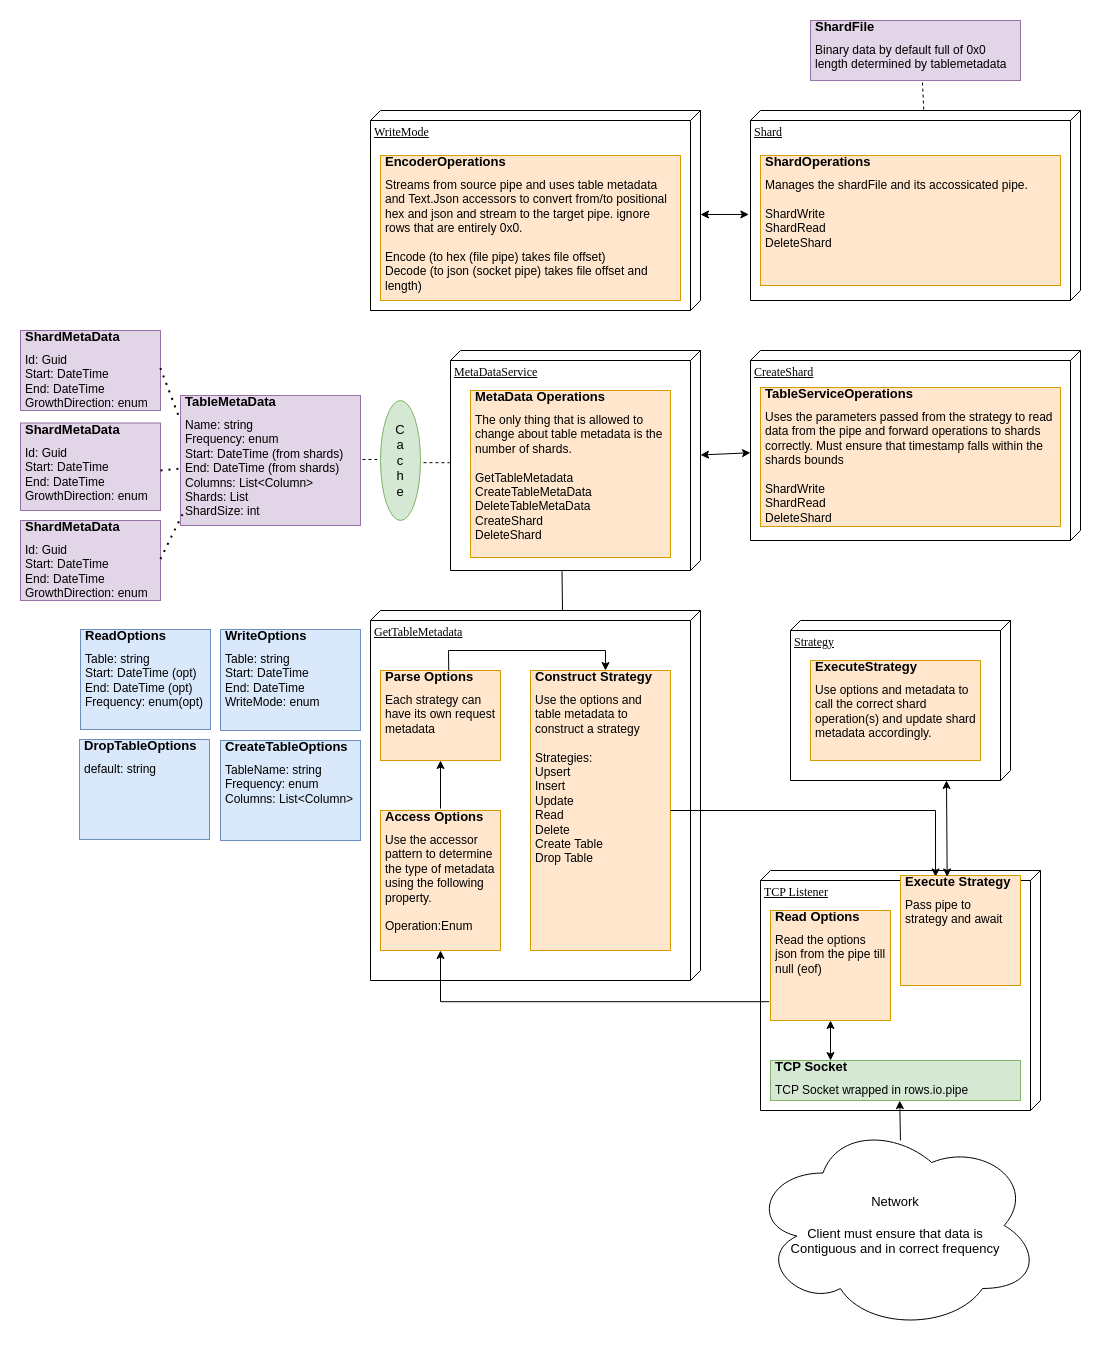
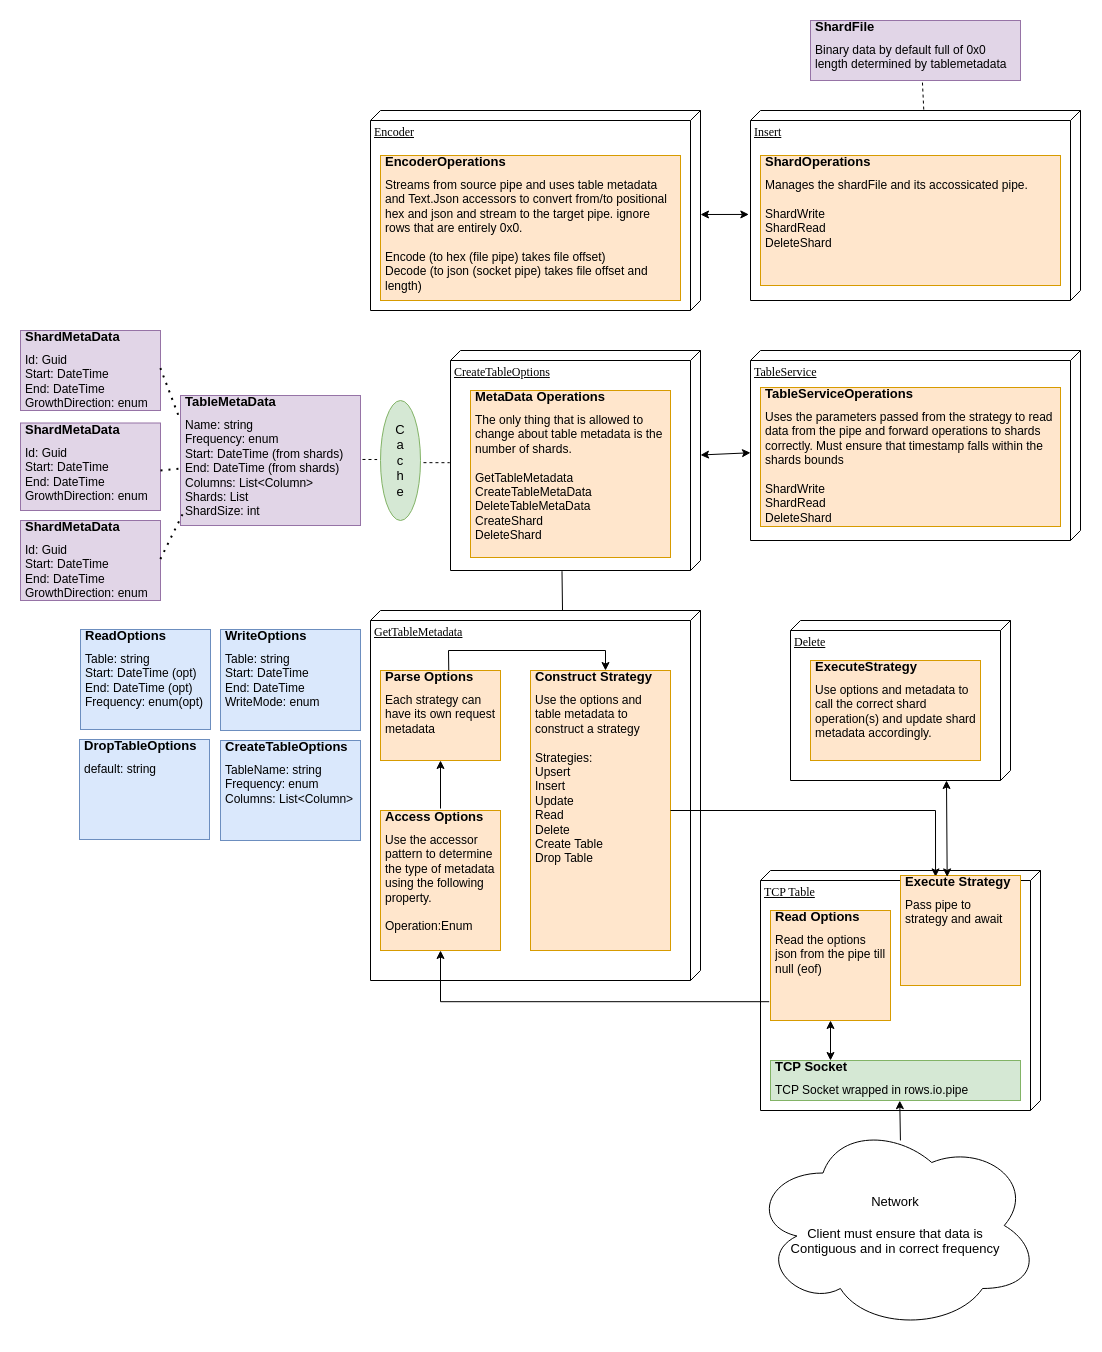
node "WriteMode": label "WriteMode" -> "Encoder"
node "Shard": label "Shard" -> "Insert"
node "MetaDataService": label "MetaDataService" -> "CreateTableOptions"
node "CreateShard": label "CreateShard" -> "TableService"
node "Strategy": label "Strategy" -> "Delete"
node "TCP Listener": label "TCP Listener" -> "TCP Table"
